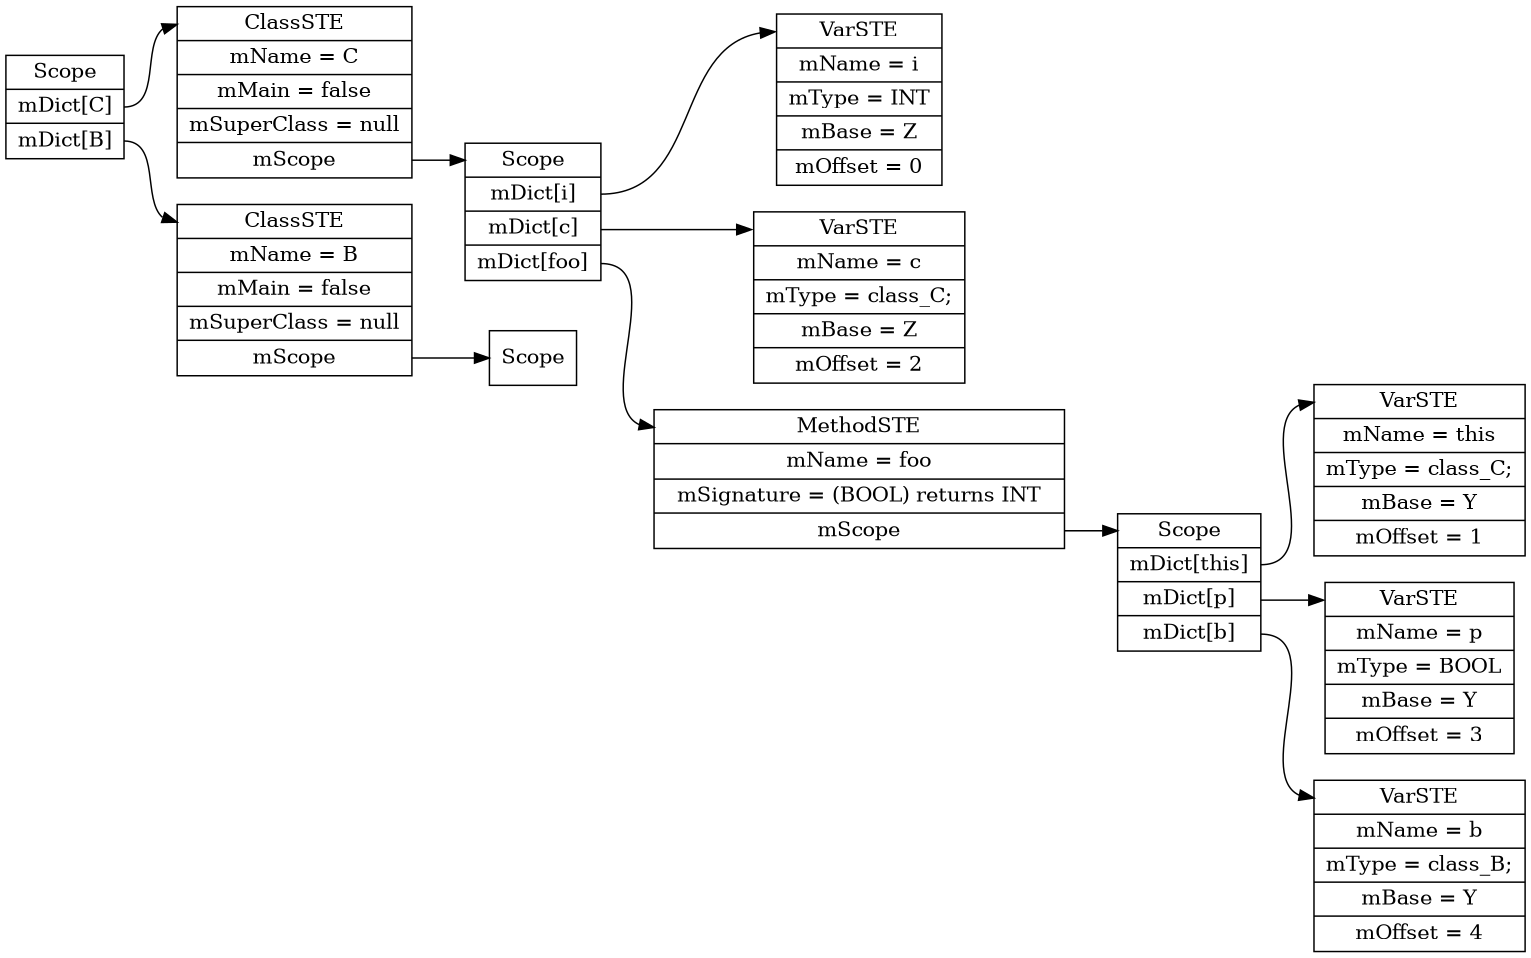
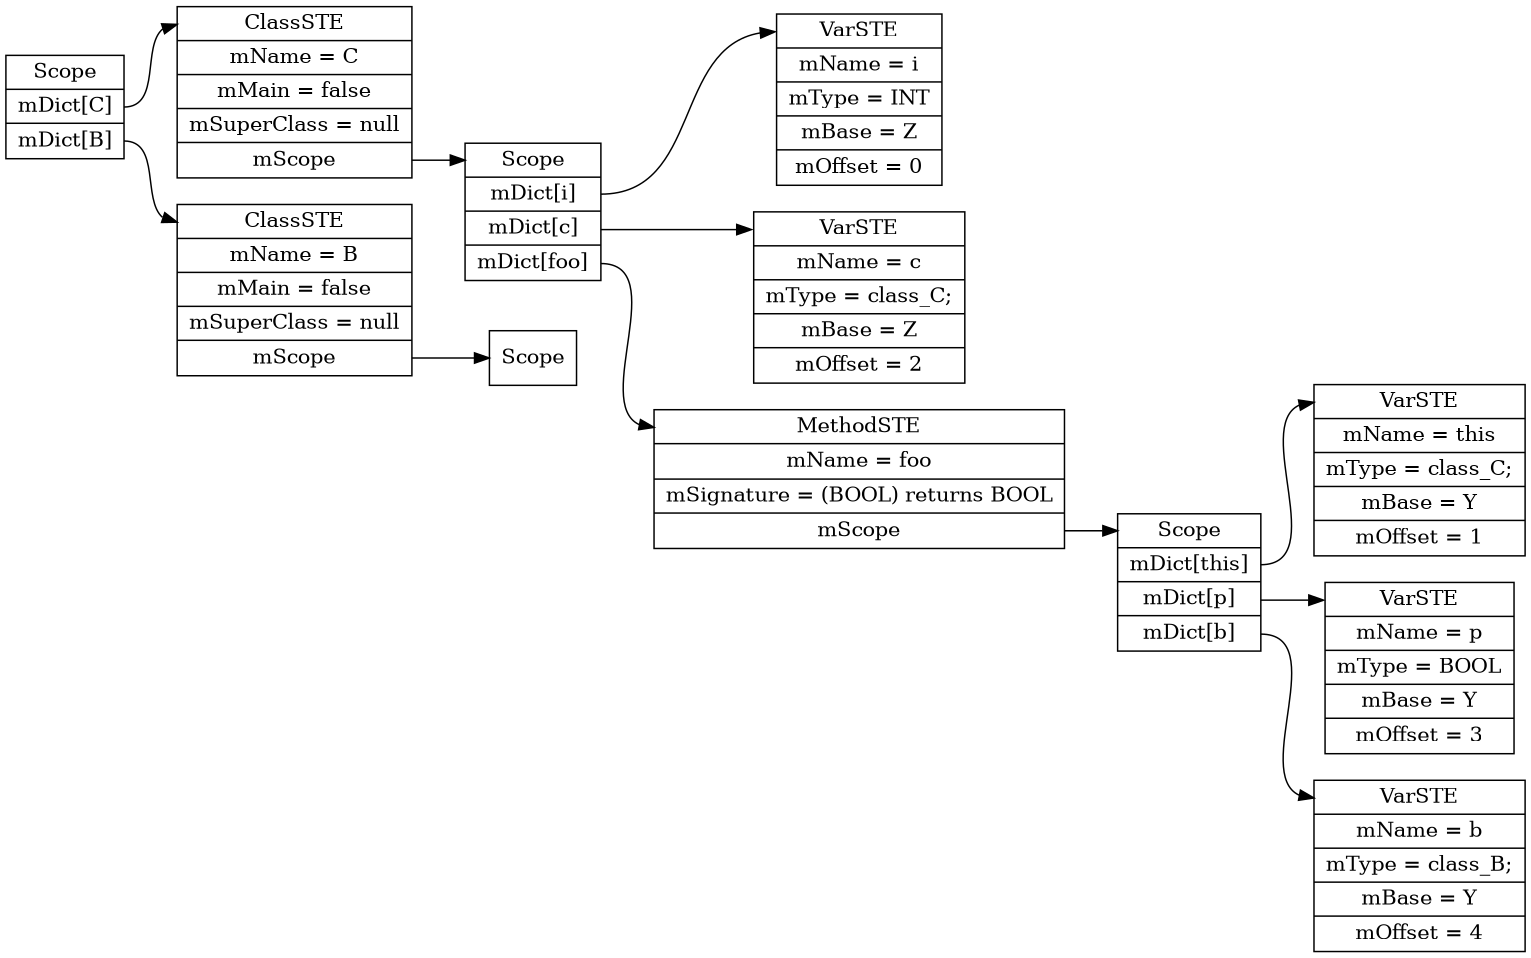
node "MethodSTE": text "mSignature = (BOOL) returns INT" -> "mSignature = (BOOL) returns BOOL"
